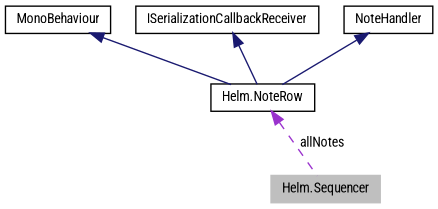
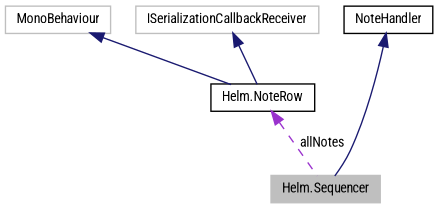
node "MonoBehaviour": color black -> grey75
node "ISerializationCallbackReceiver": color black -> grey75
edge "Helm.NoteRow" -> "NoteHandler": now "Helm.Sequencer" -> "NoteHandler"
